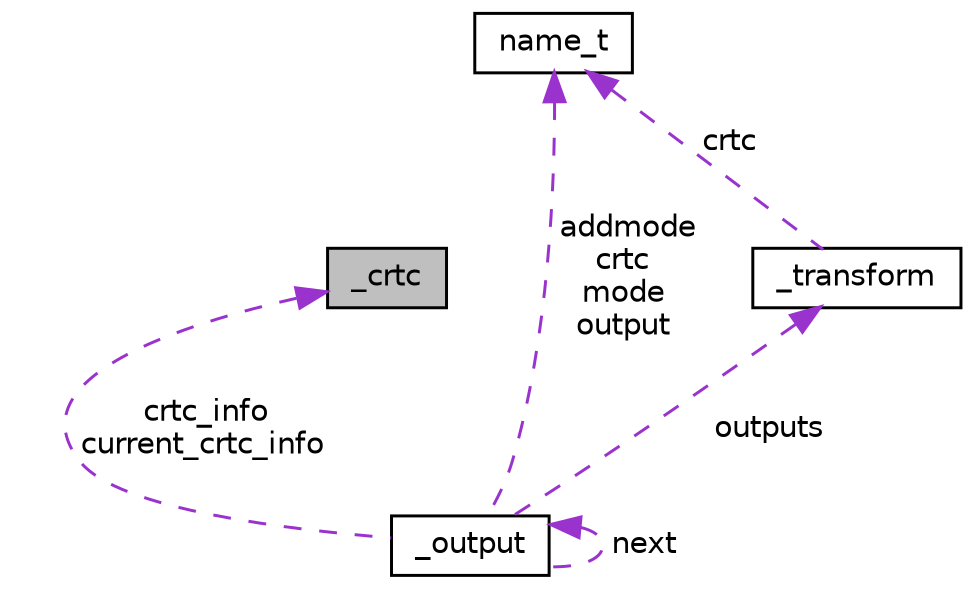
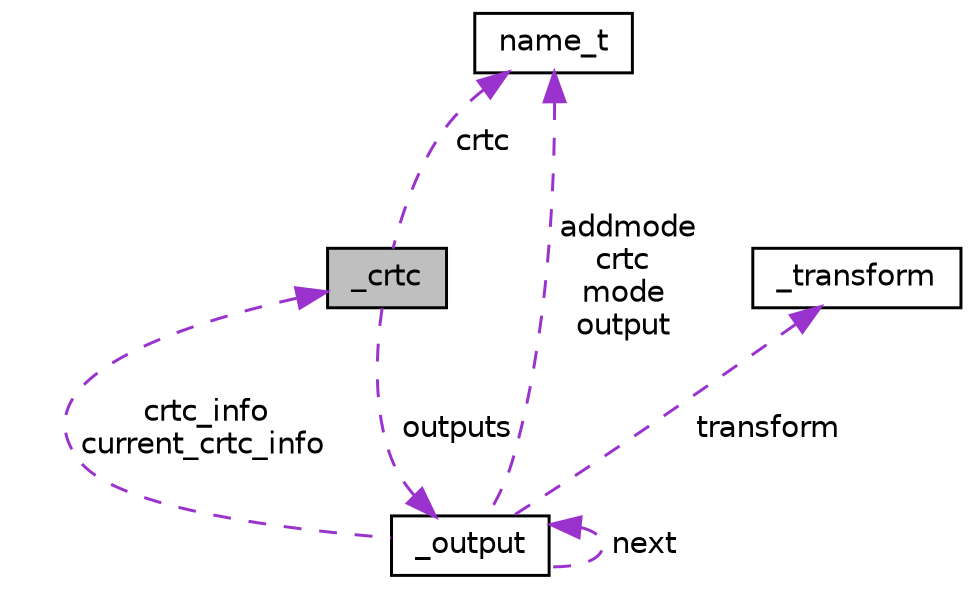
edge "_transform" -> "name_t": now "_crtc" -> "name_t"
edge "_crtc" -> "_output": added, label "outputs"
edge "_output" -> "_transform": label " outputs" -> " transform"
